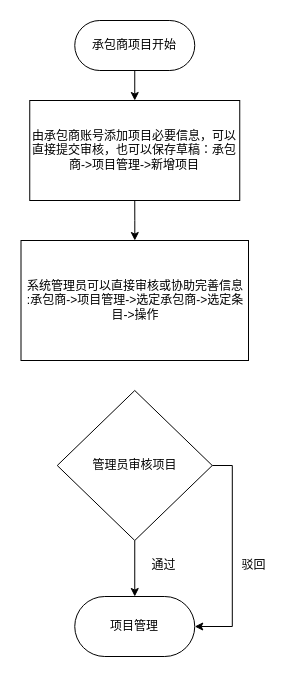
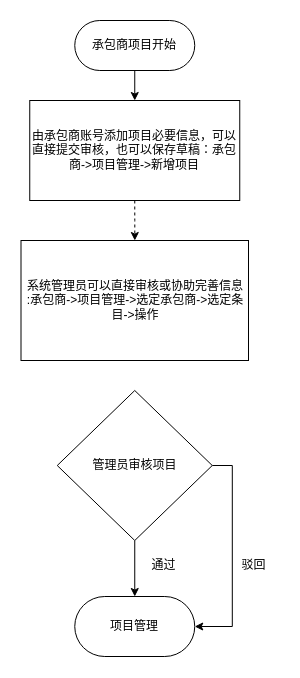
edge "由承包商账号添加项目必要信息，可以直接提交审核，也可以保存草稿：承包商->项目管理->新增项目" -> "系统管理员可以直接审核或协助完善信息 :承包商->项目管理->选定承包商->选定条目->操作": style solid -> dashed
